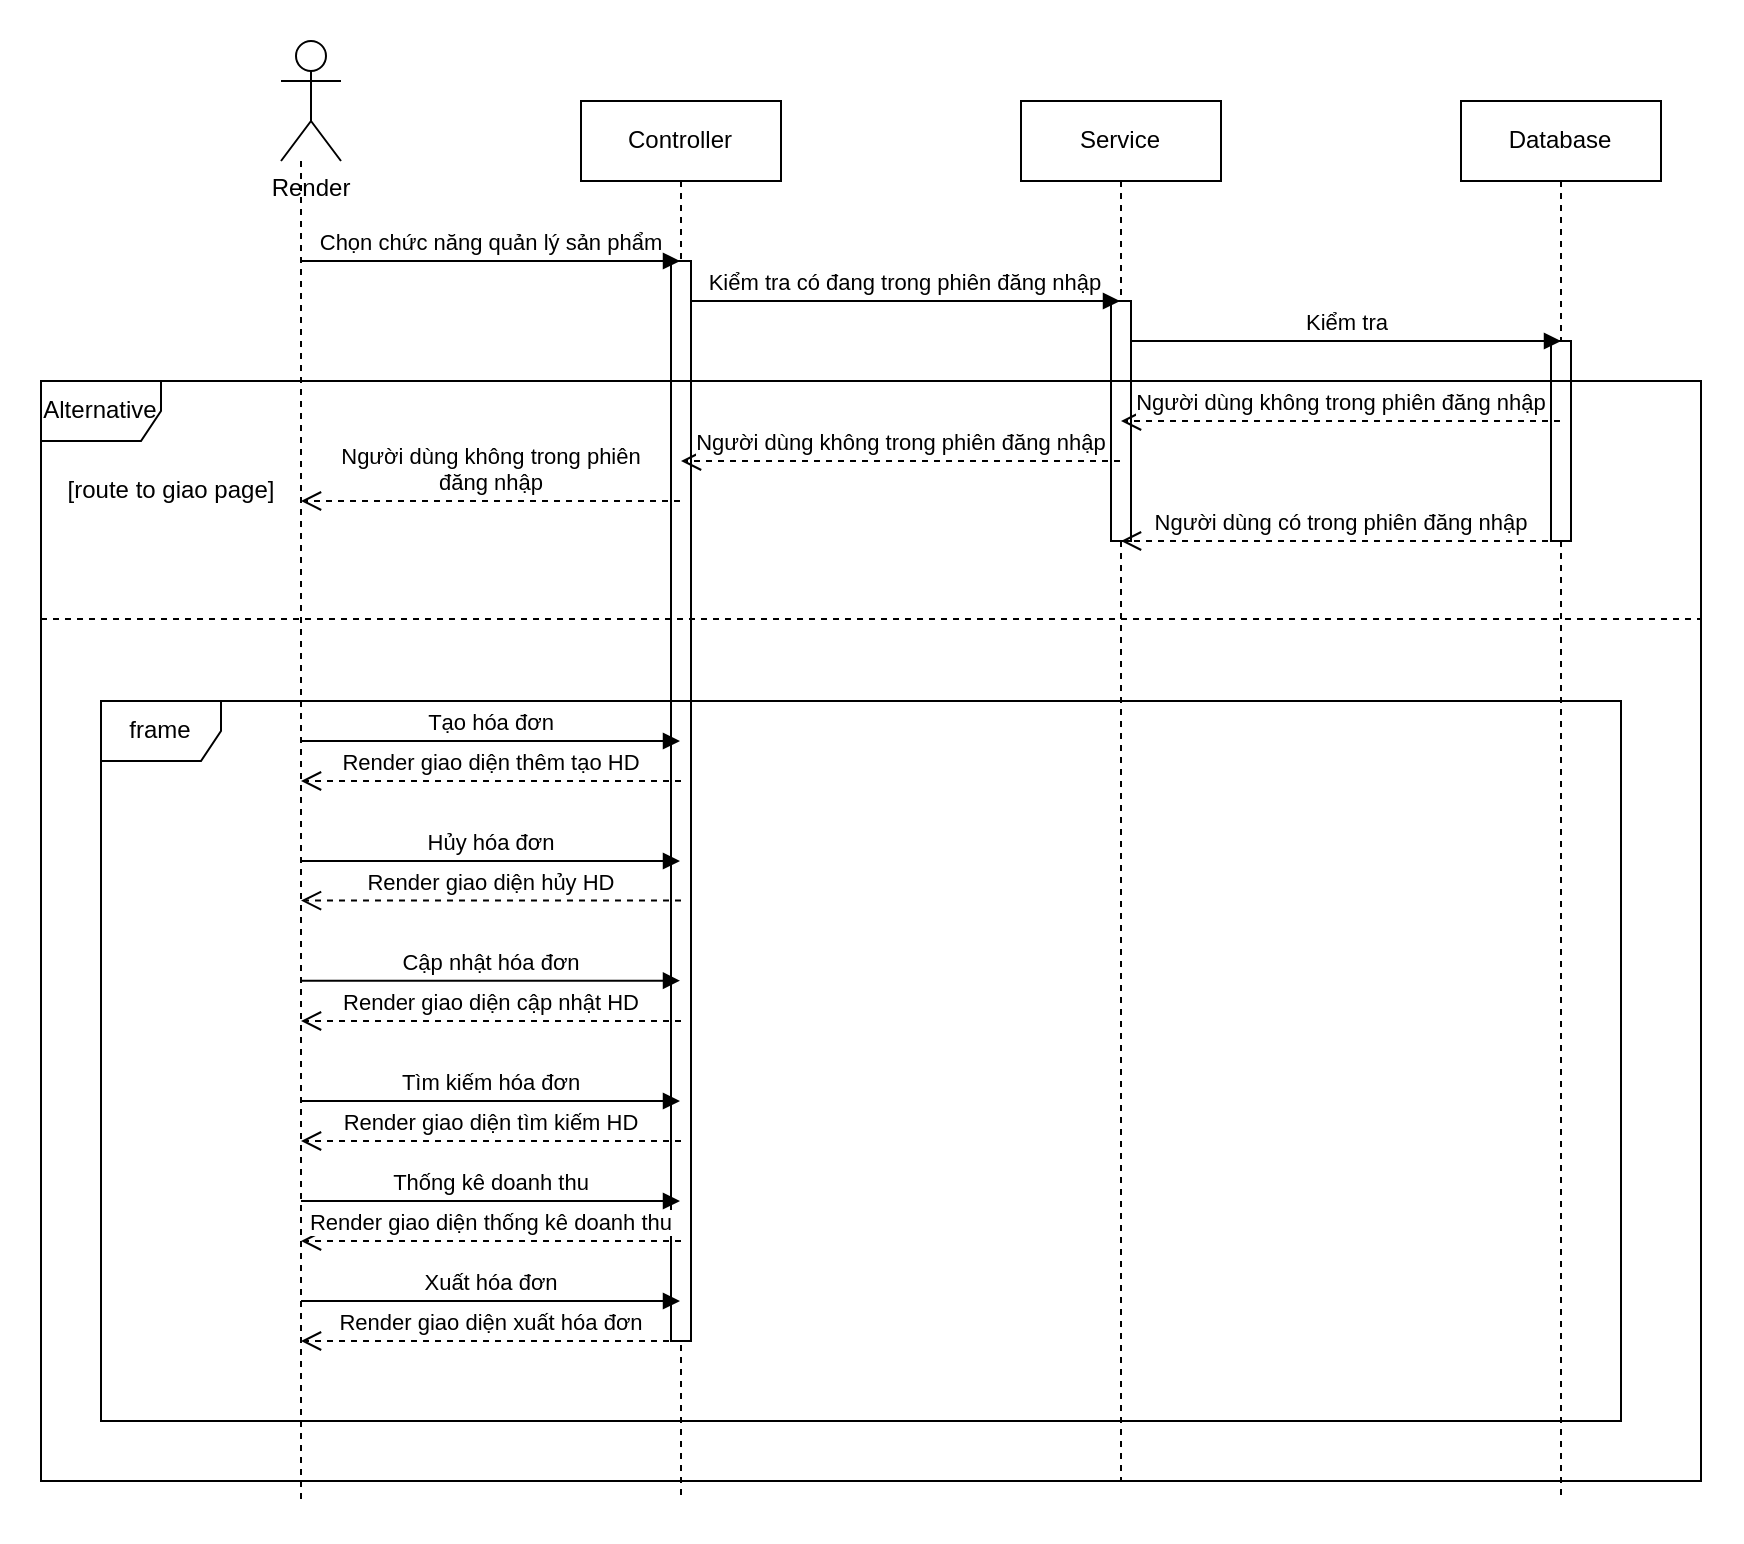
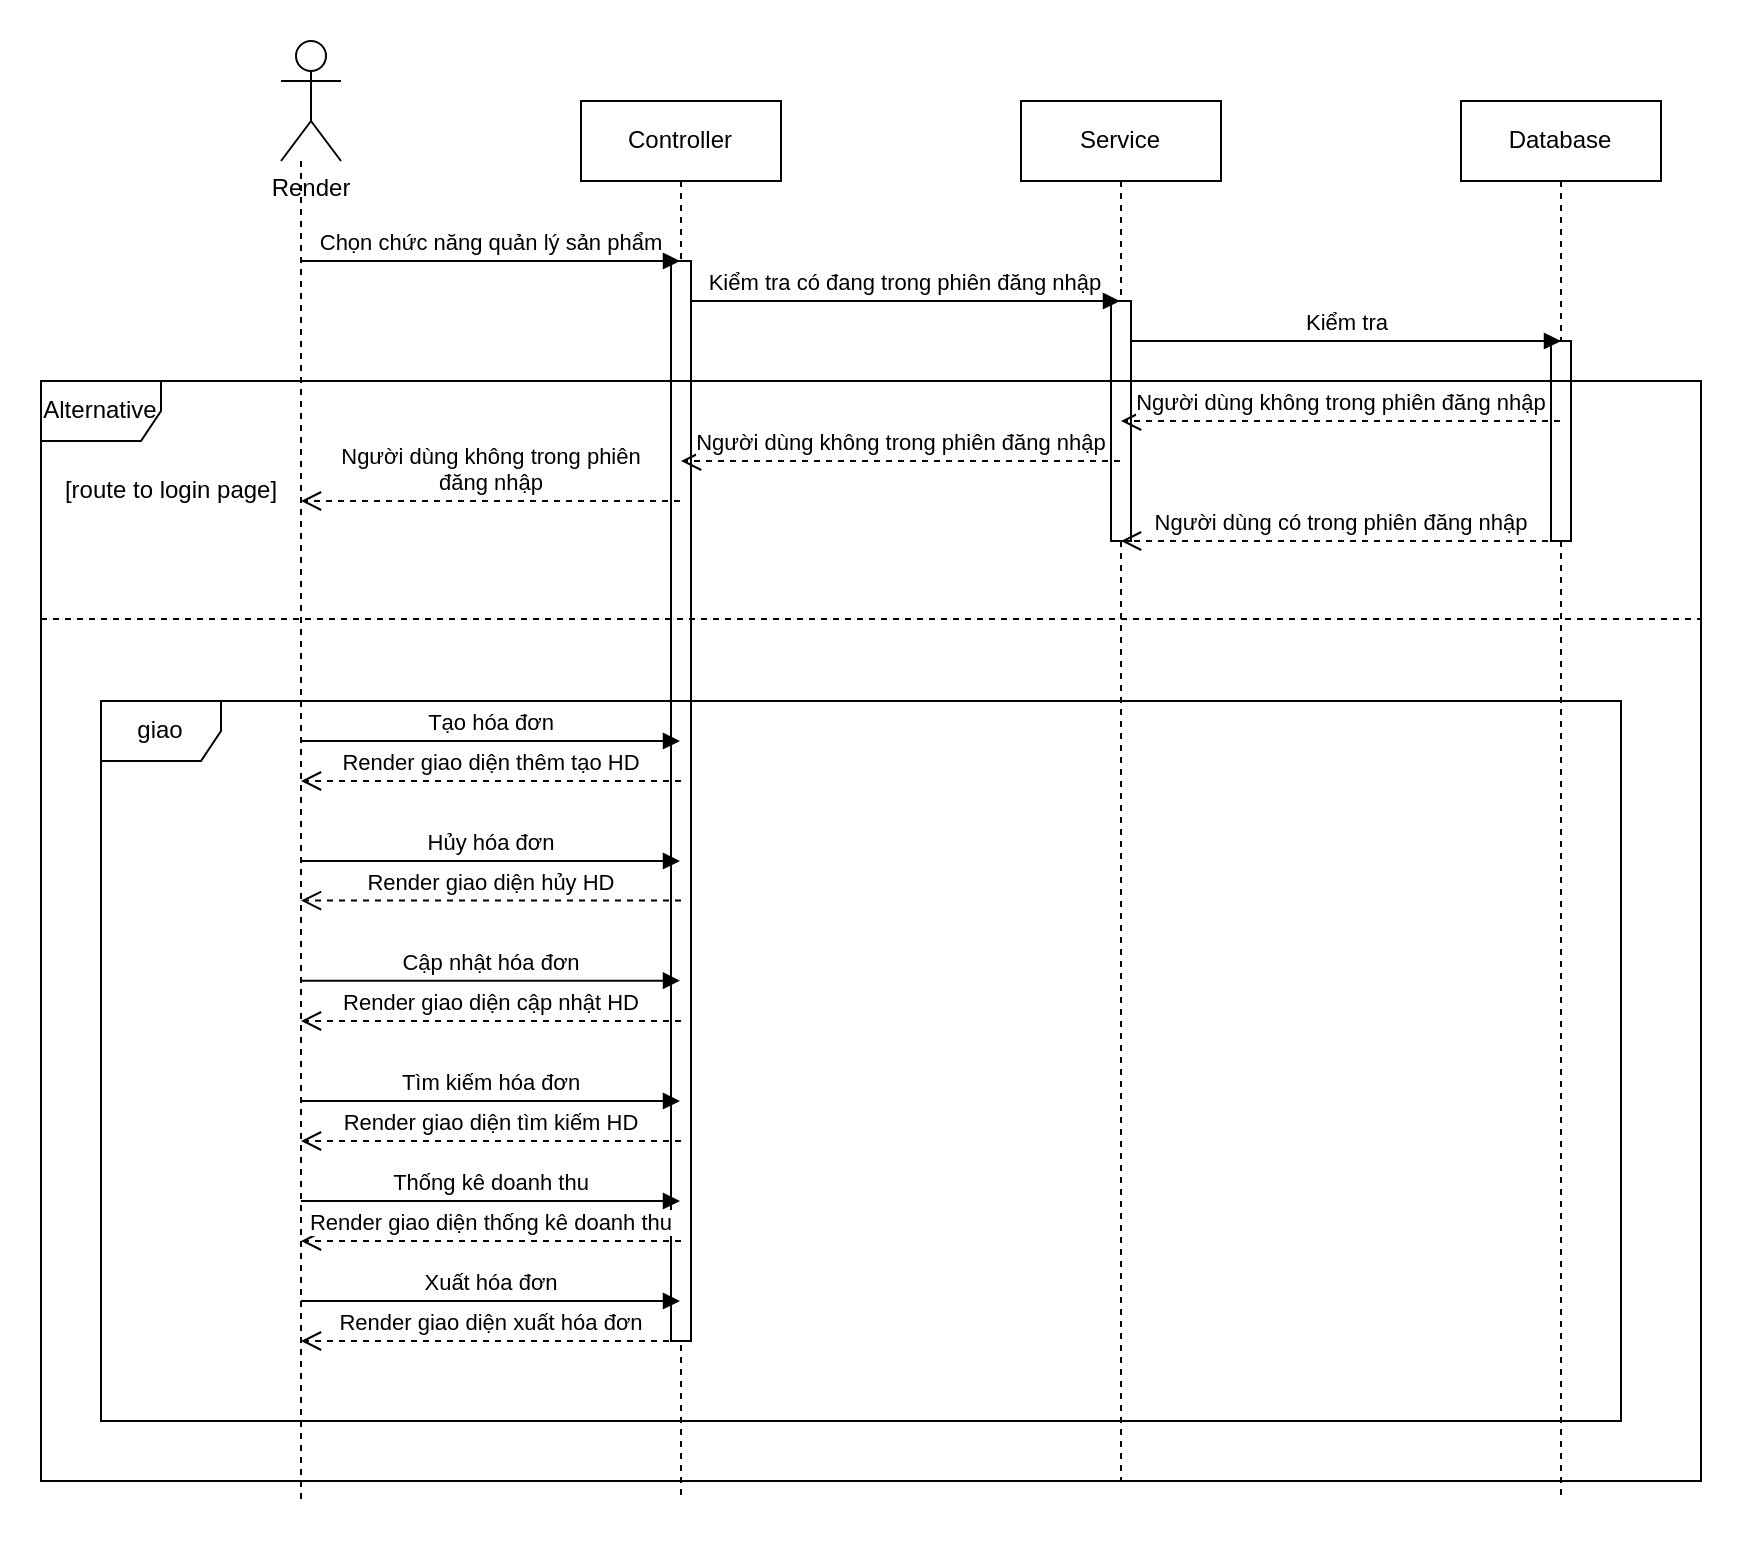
node "[route to giao page]": label "[route to giao page]" -> "[route to login page]"
node "frame": label "frame" -> "giao"
